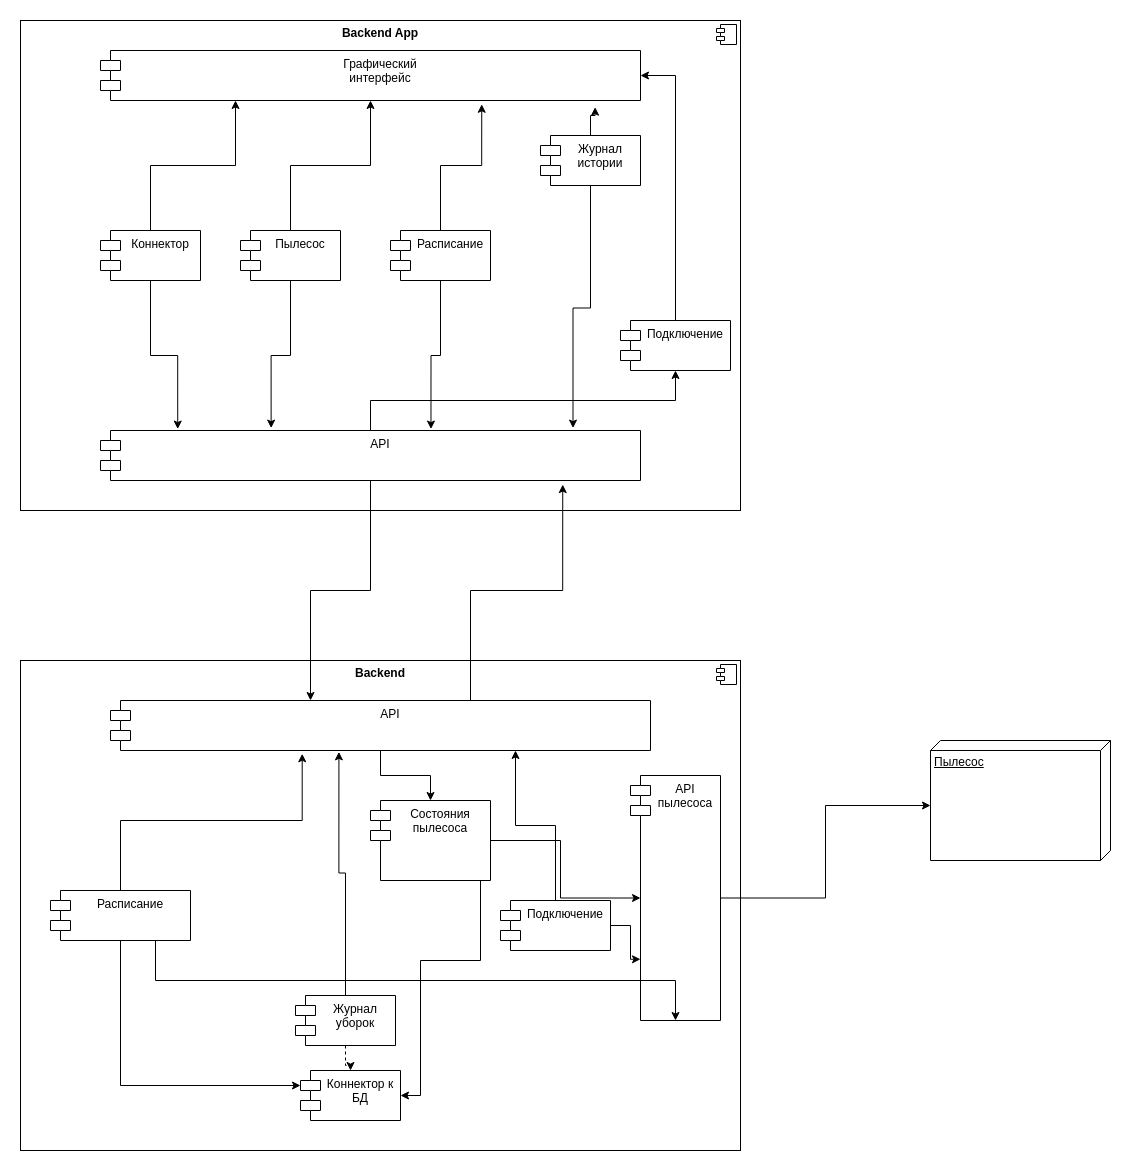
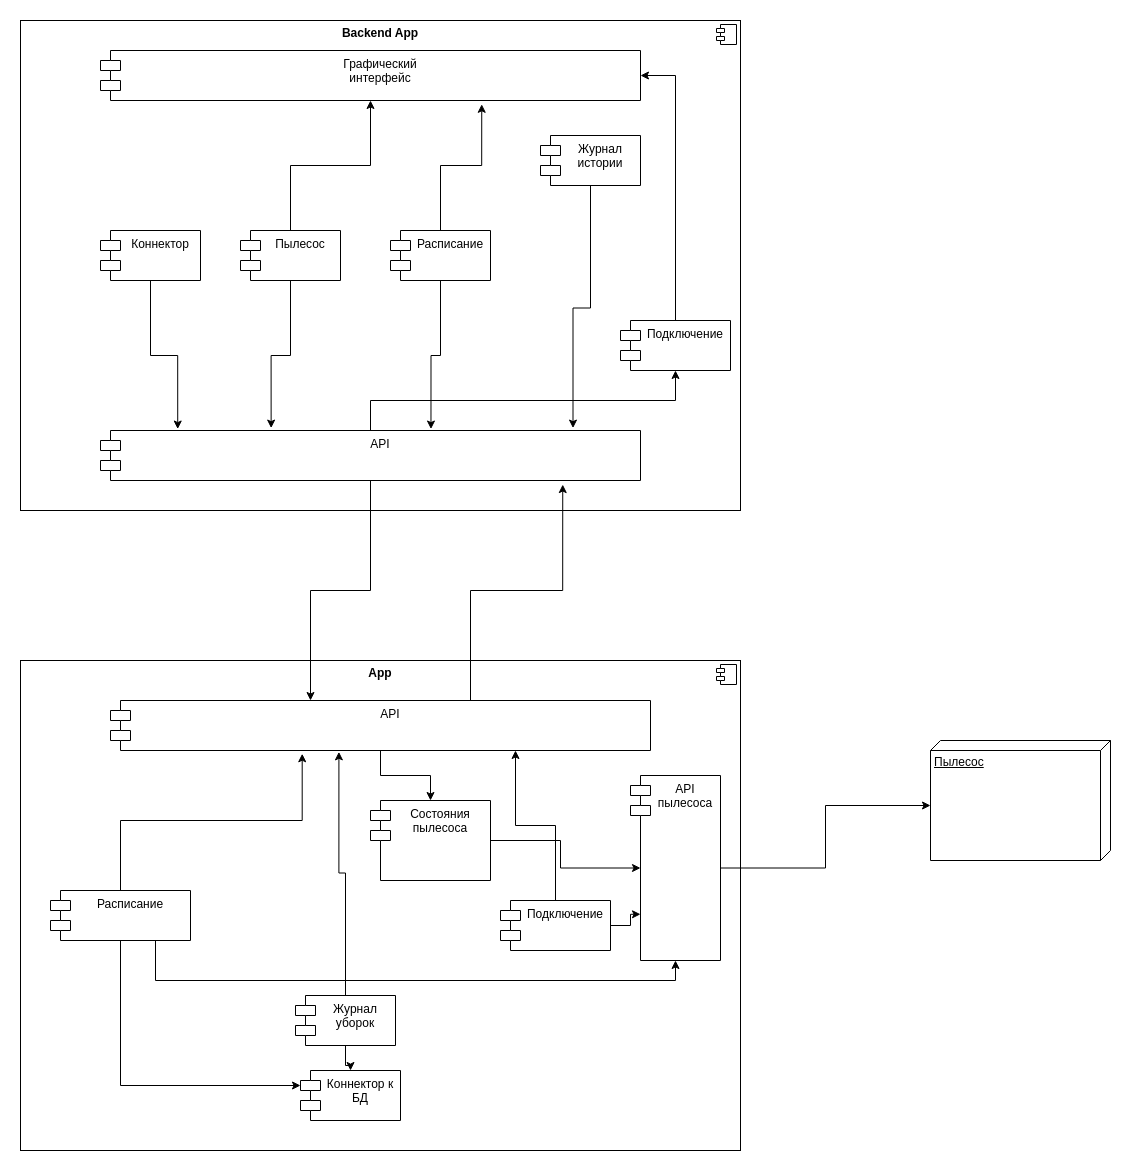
edge "Журнал истории" -> "Графический интерфейс": removed
edge "Коннектор" -> "Графический интерфейс": removed
node "Backend": label "Backend" -> "App"
node "API пылесоса": size 90x245 -> 90x185
edge "Состояния пылесоса" -> "Коннектор к БД": removed
edge "Журнал уборок" -> "Коннектор к БД": style dashed -> solid
